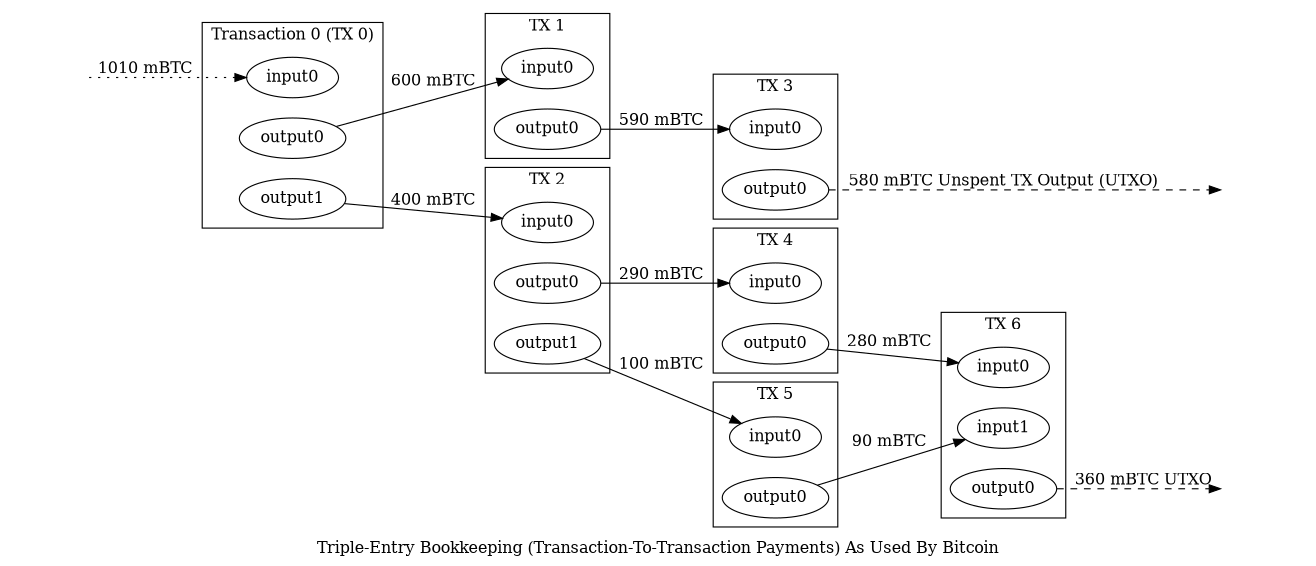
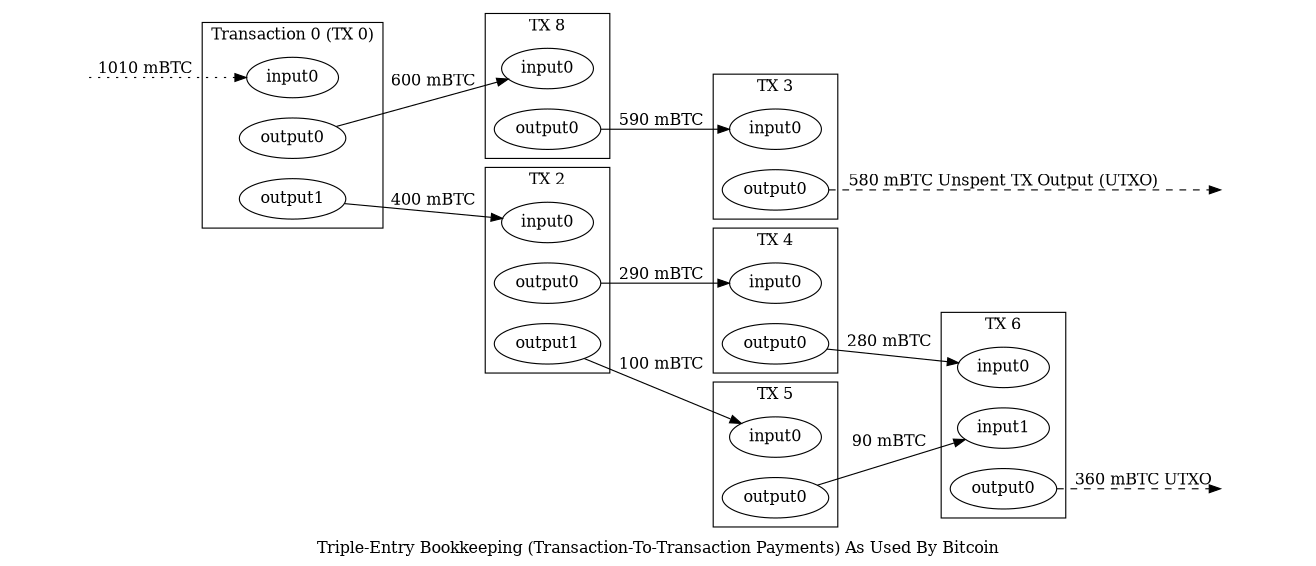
cluster "TX 1": label "TX 1" -> "TX 8"
